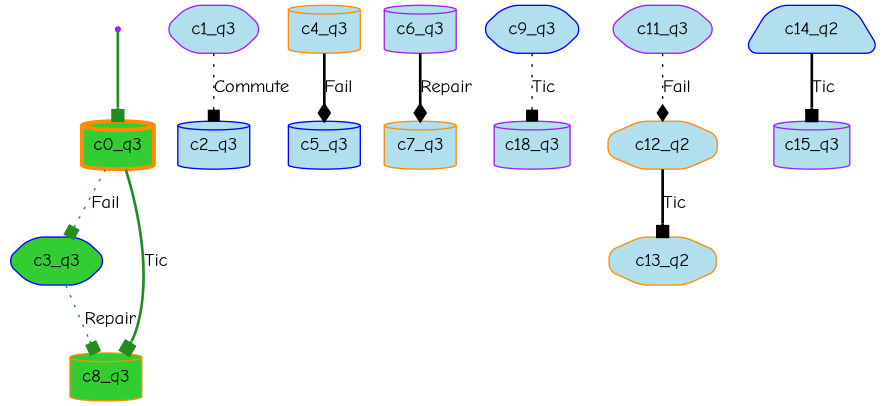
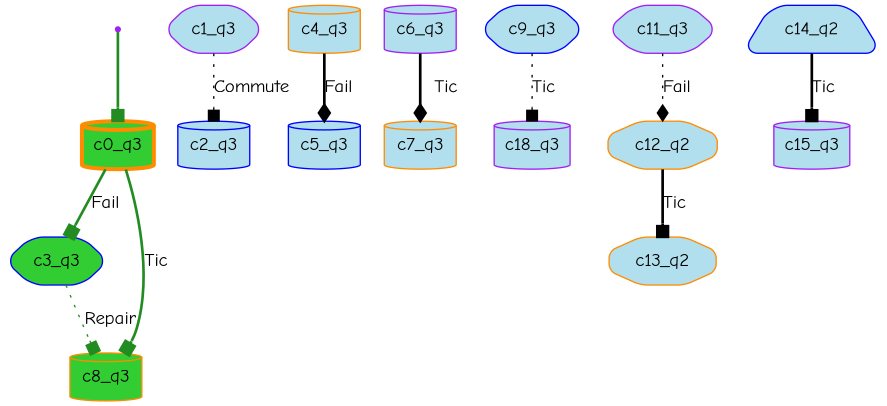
edge "c6_q3" -> "c7_q3": label "Repair" -> "Tic"
edge "c0_q3" -> "c3_q3": style dotted -> bold
